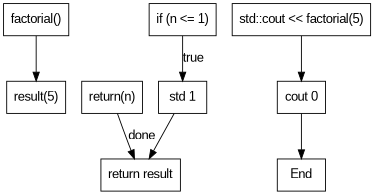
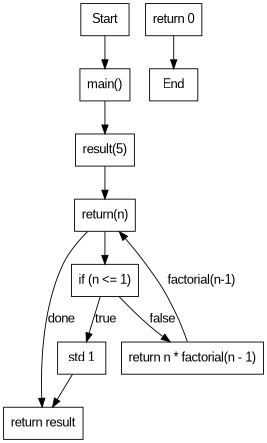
node "factorial()": label "factorial()" -> "main()"
node "Start": added
node "std::cout << factorial(5)": removed
node "cout 0": label "cout 0" -> "return 0"
edge "result(5)" -> "return(n)": added
edge "return(n)" -> "if (n <= 1)": added
node "return n * factorial(n - 1)": added
